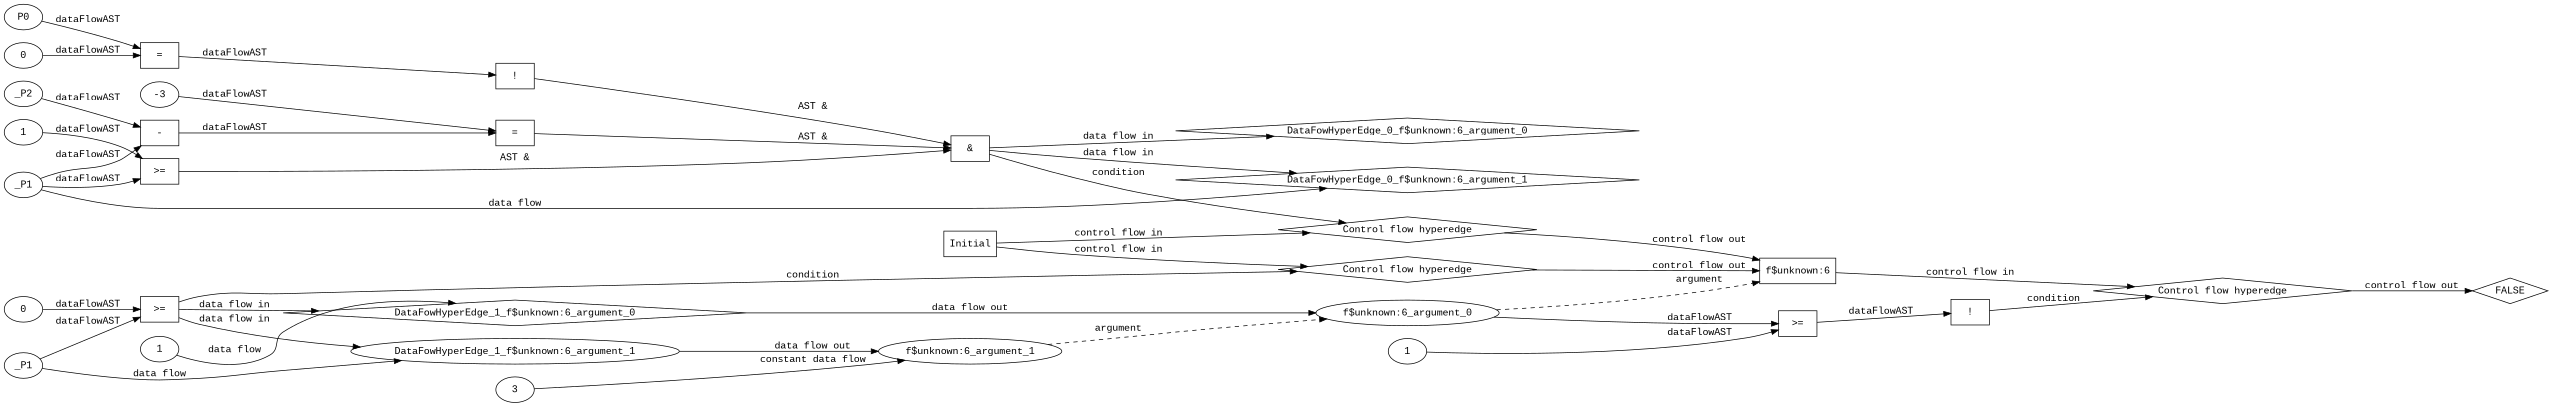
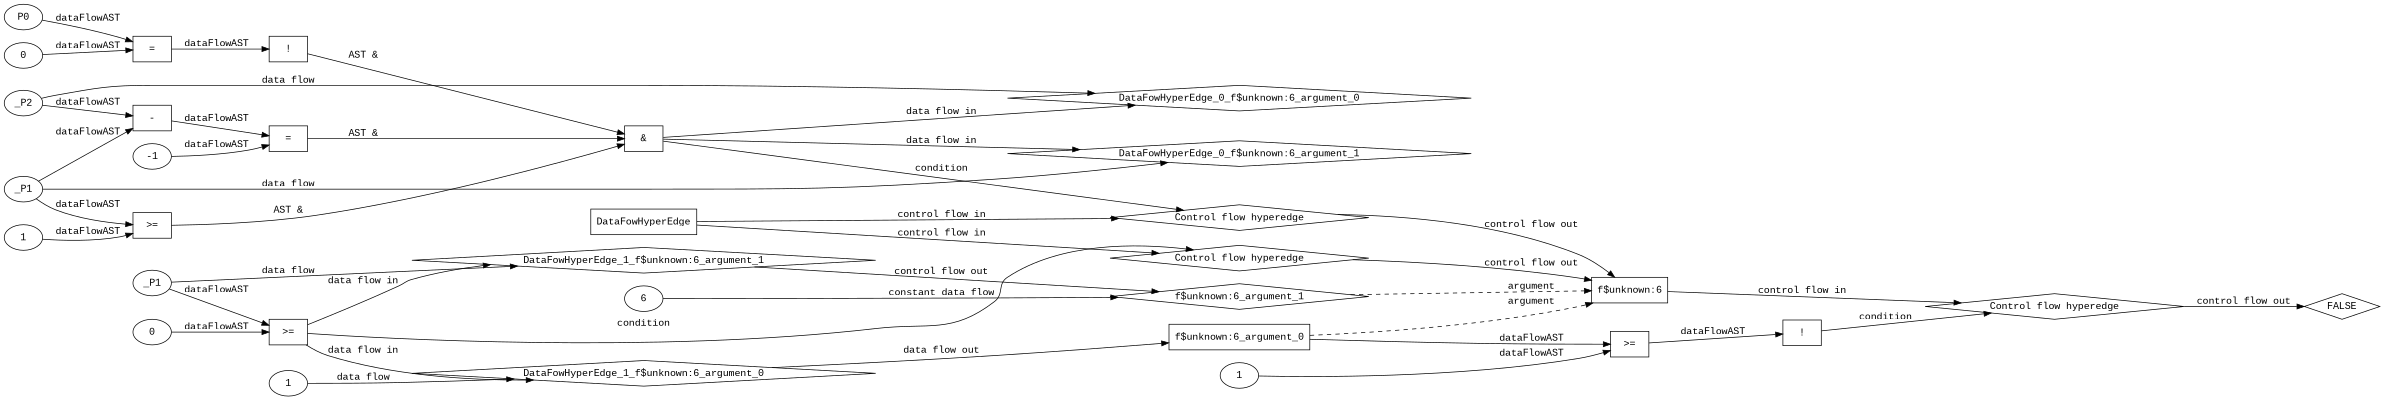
edge "_P2" -> "DataFowHyperEdge_0_f$unknown:6_argument_0": added, label "data flow"
node "-3": label "-3" -> "-1"
node "Initial": label "Initial" -> "DataFowHyperEdge"
node "f$unknown:6_argument_0": shape ellipse -> box
edge "f$unknown:6_argument_1" -> "f$unknown:6_argument_0": now "f$unknown:6_argument_1" -> "f$unknown:6"
edge "DataFowHyperEdge_1_f$unknown:6_argument_1" -> "f$unknown:6_argument_1": label "data flow out" -> "control flow out"
node "DataFowHyperEdge_1_f$unknown:6_argument_1": shape ellipse -> diamond
node "f$unknown:6_argument_1": shape ellipse -> diamond
node "3": label "3" -> "6"
